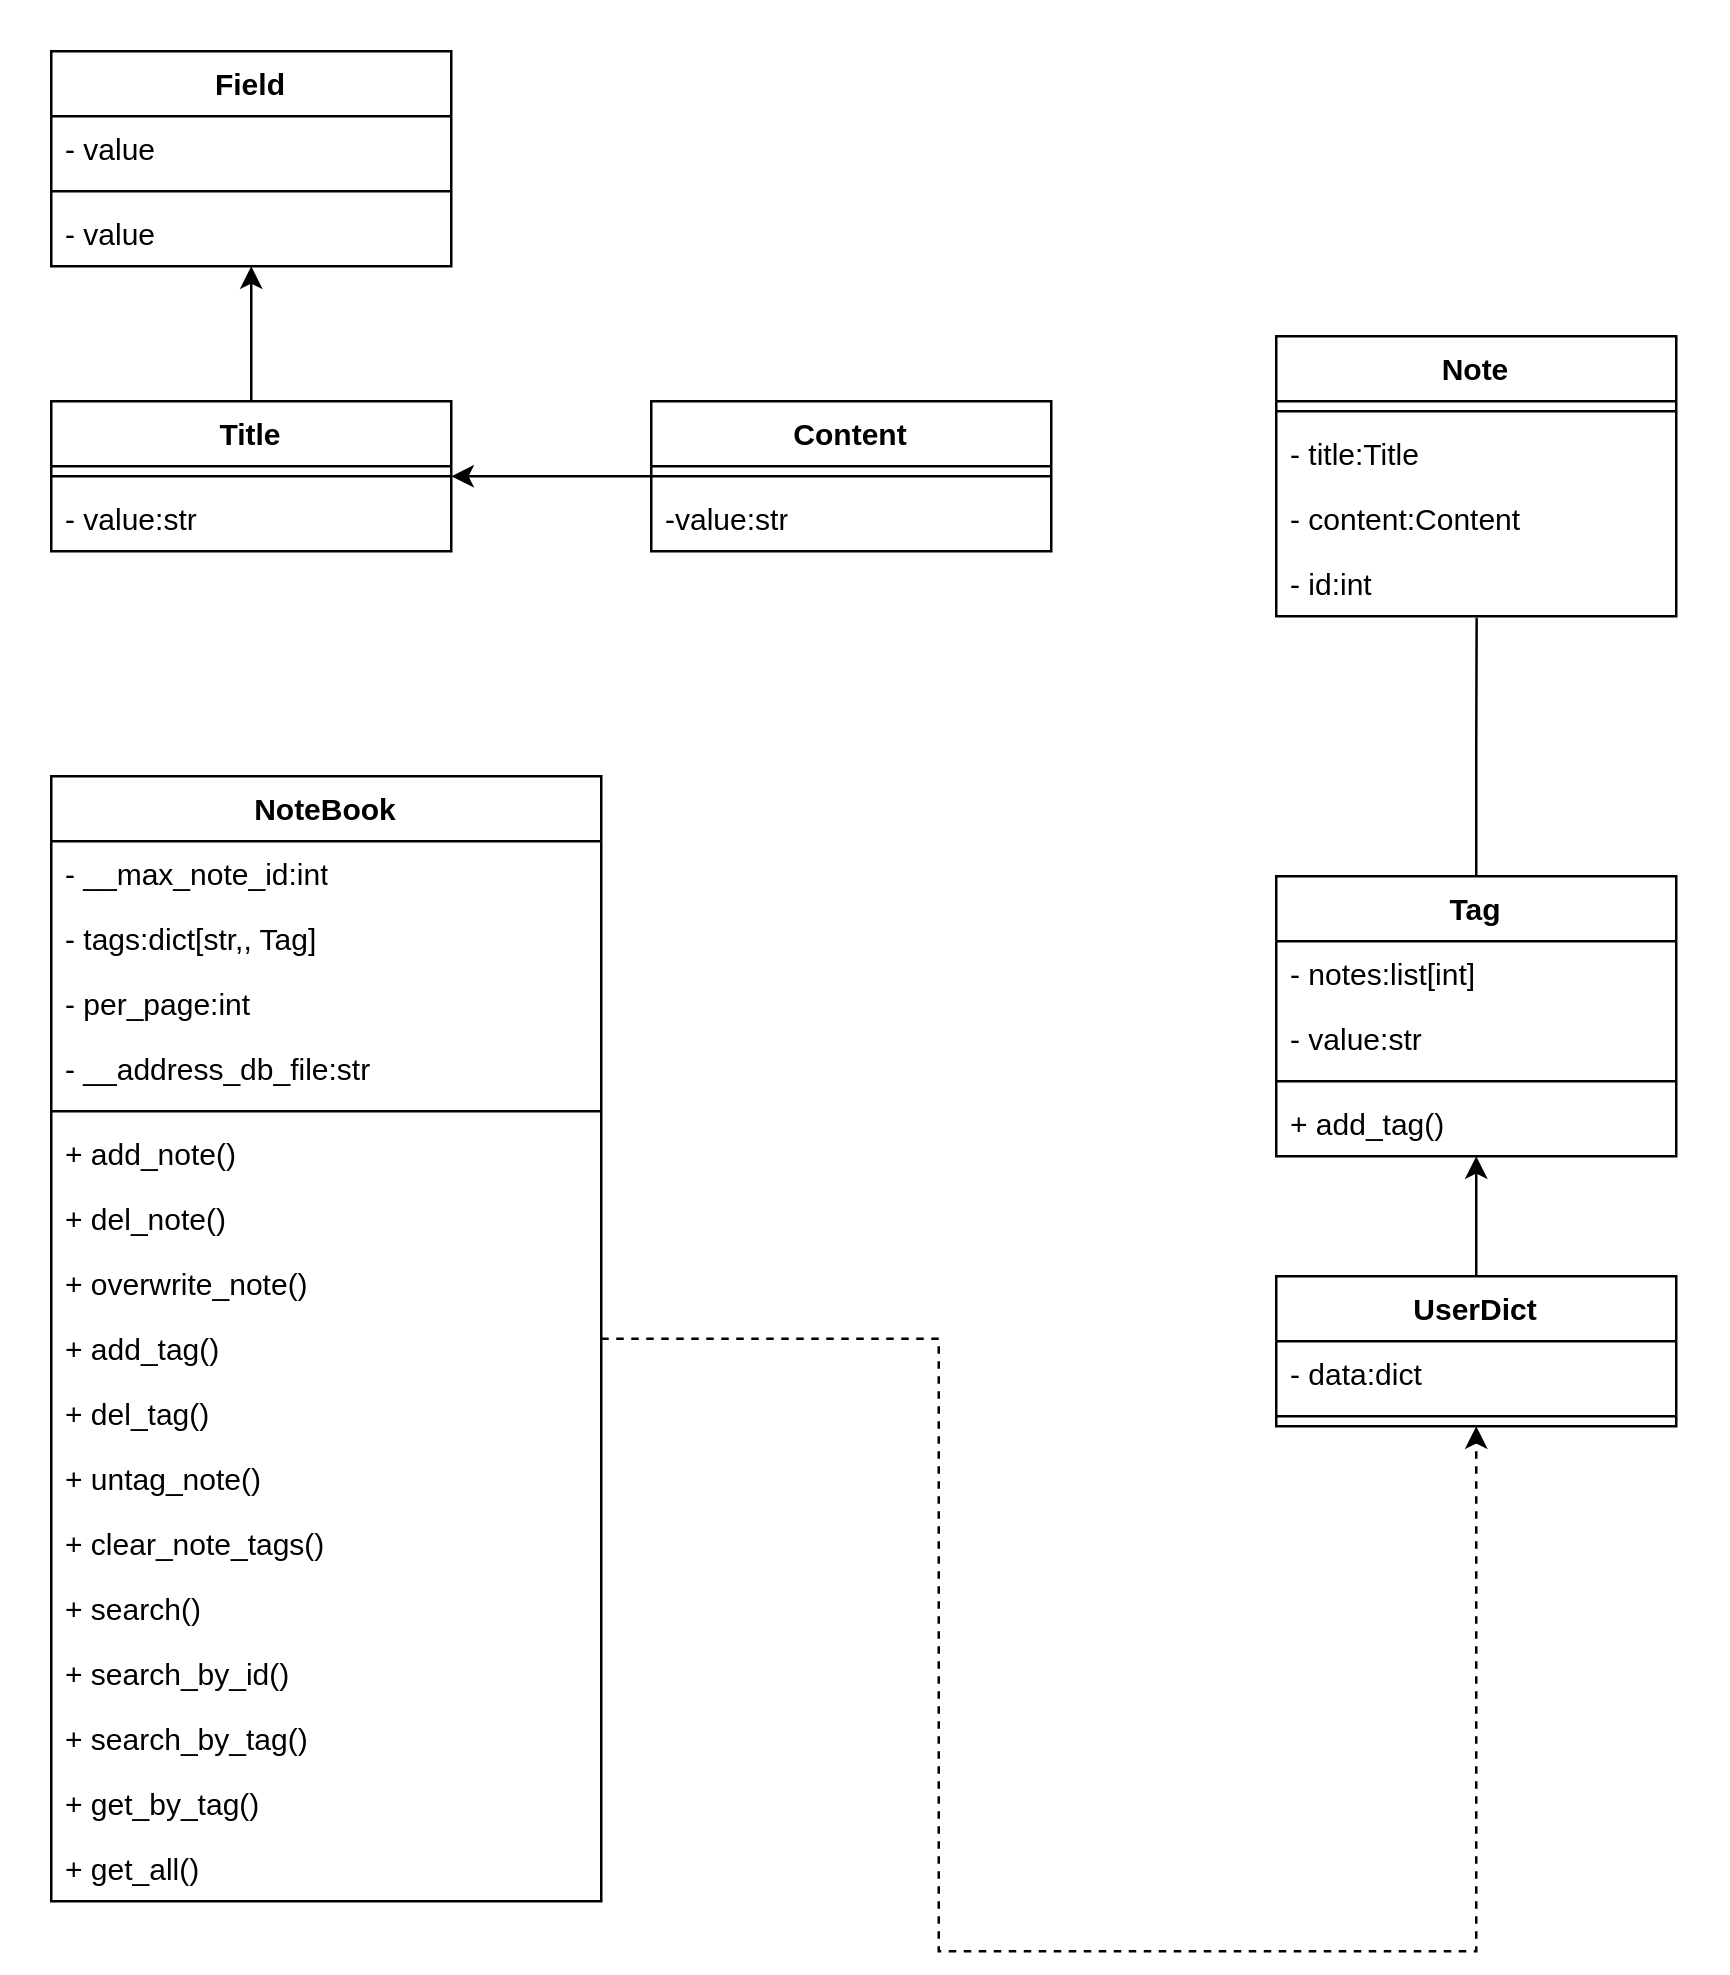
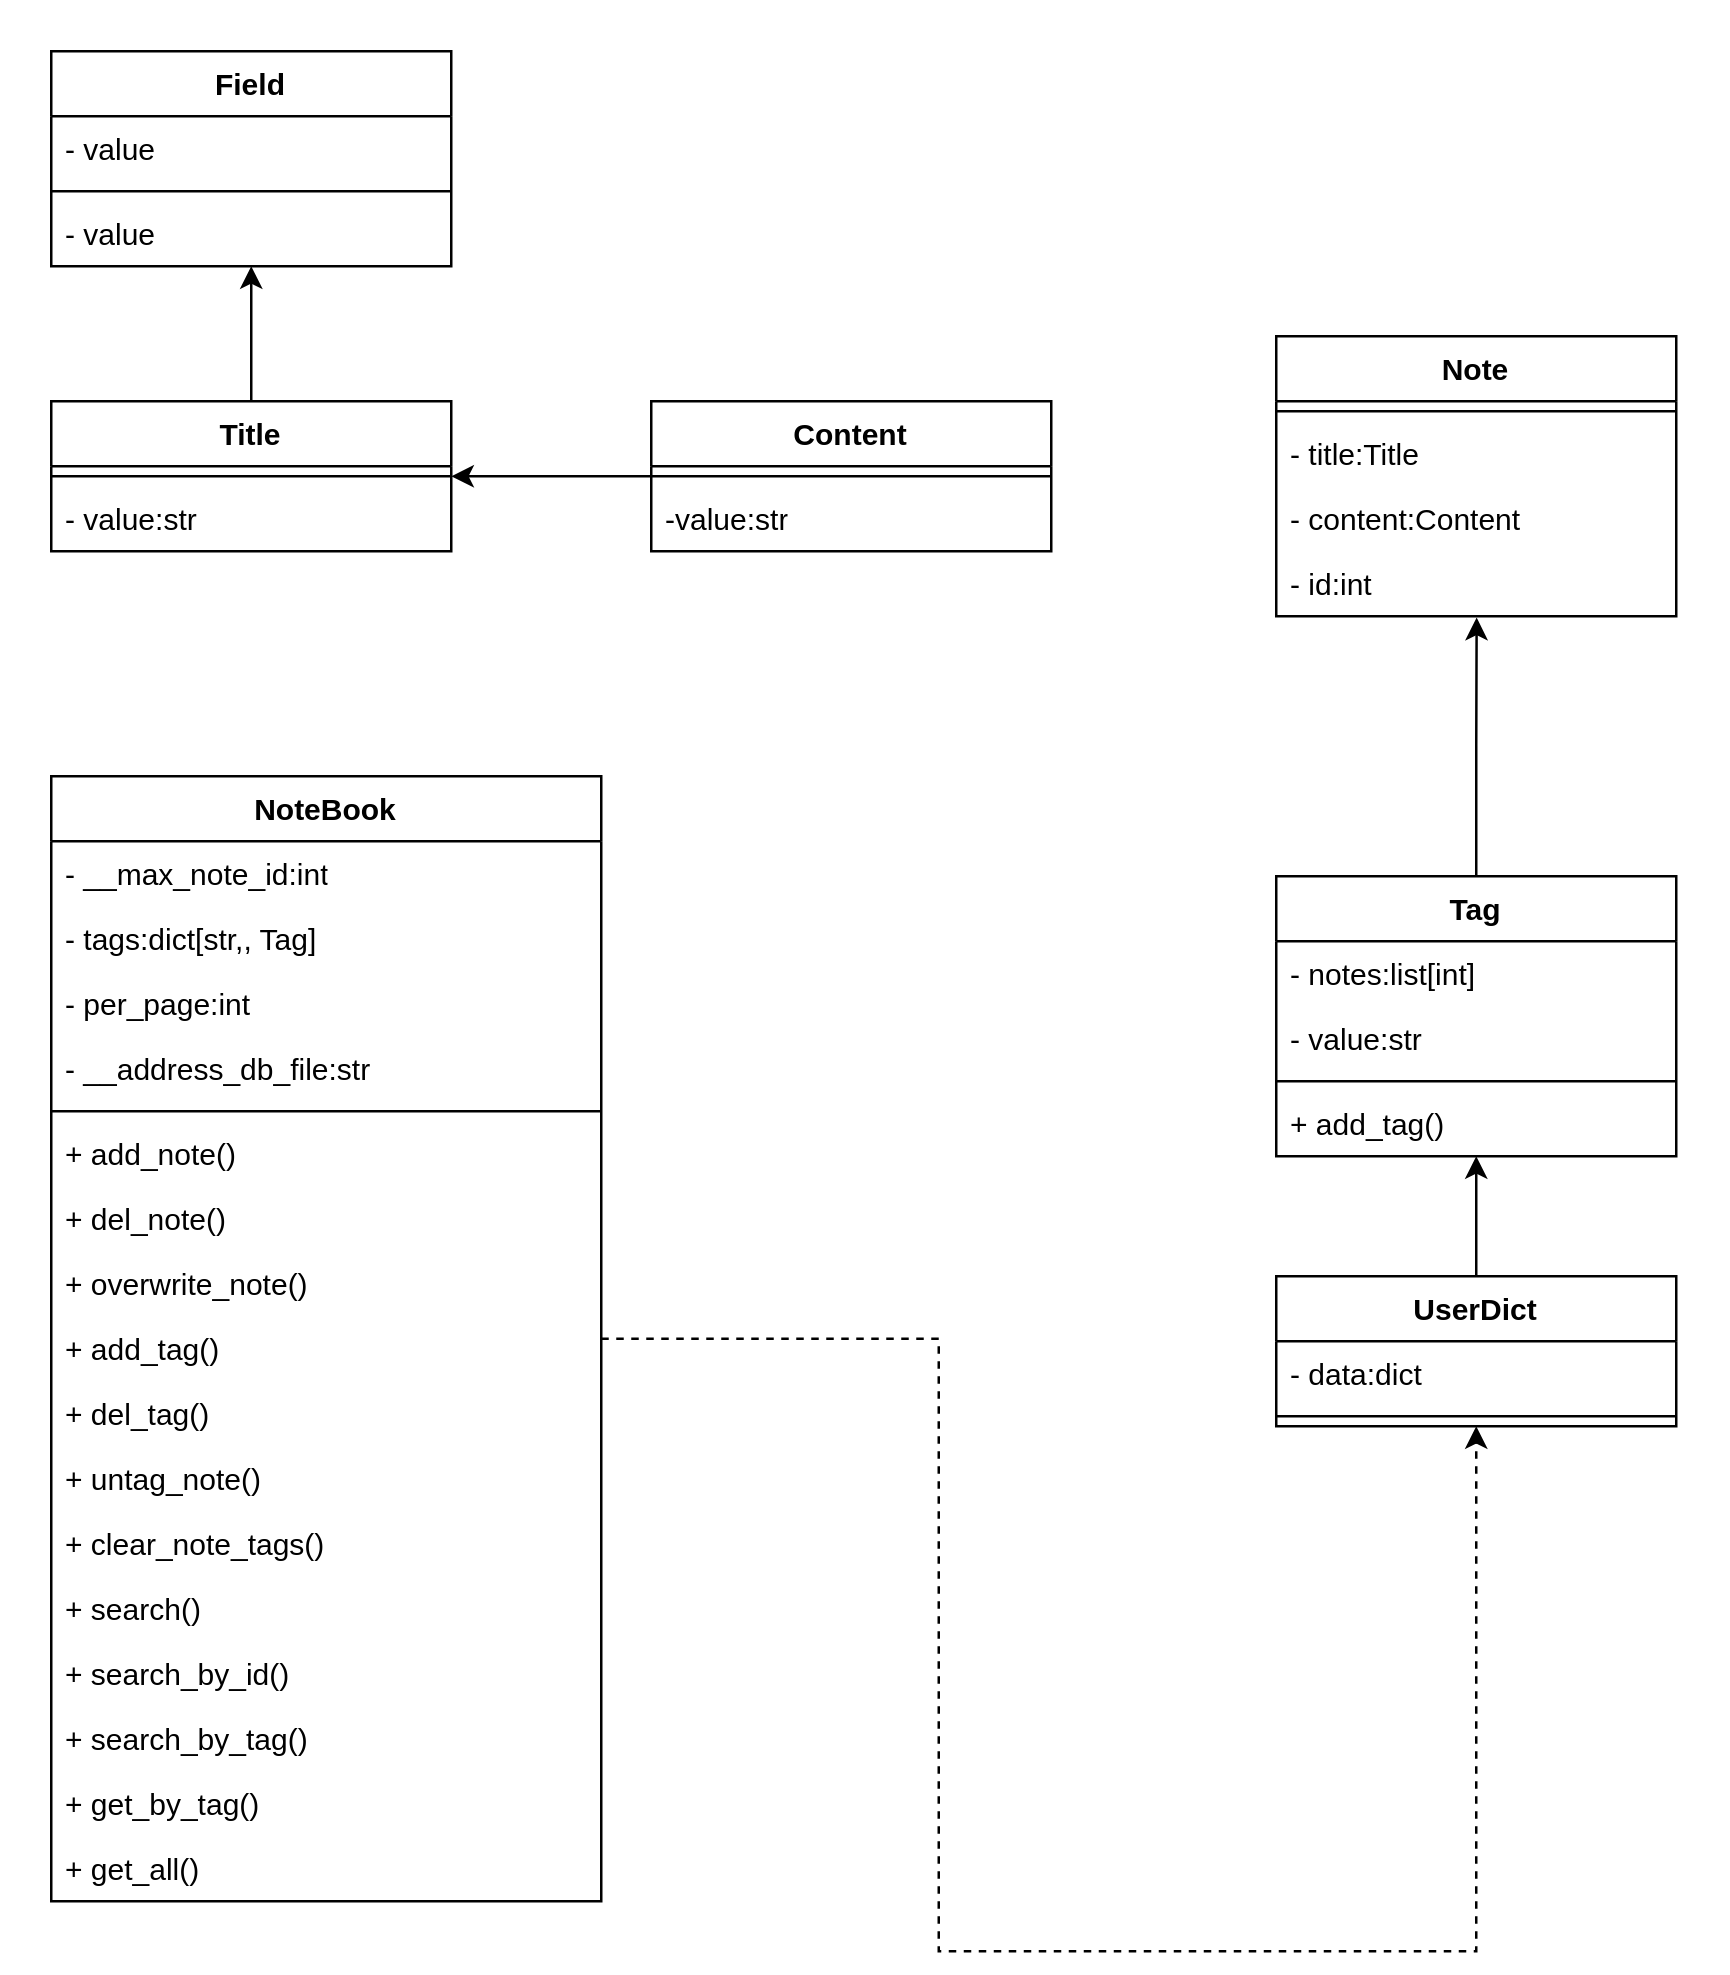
edge "- id:int" -- "Tag": arrowhead none -> classic
